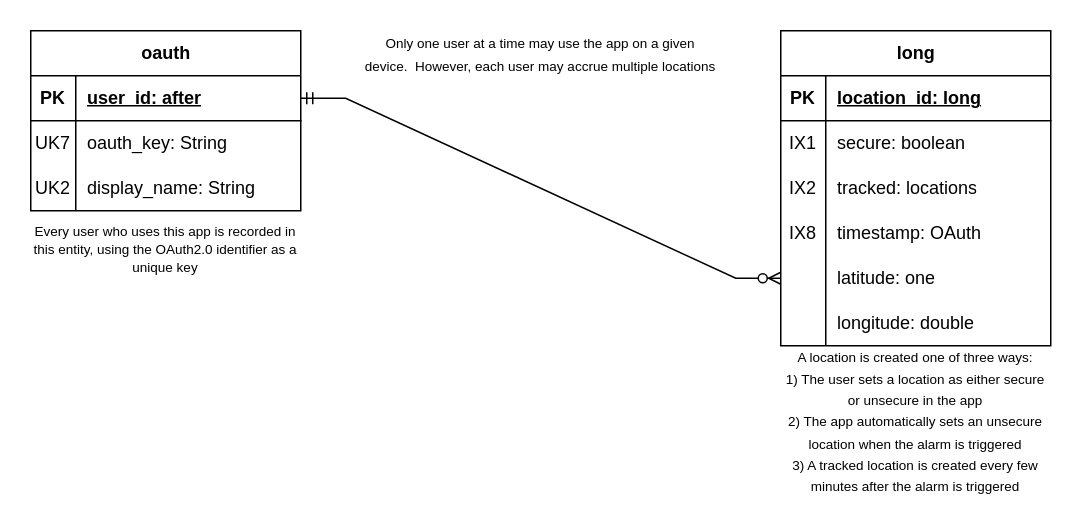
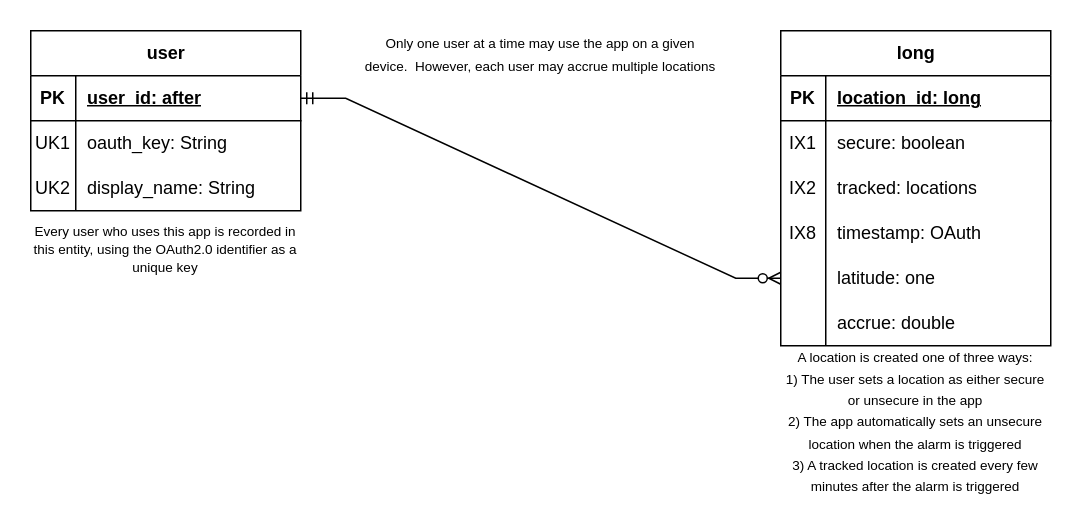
node "oauth": label "oauth" -> "user"
node "UK7": label "UK7" -> "UK1"
node "longitude: double": label "longitude: double" -> "accrue: double"
